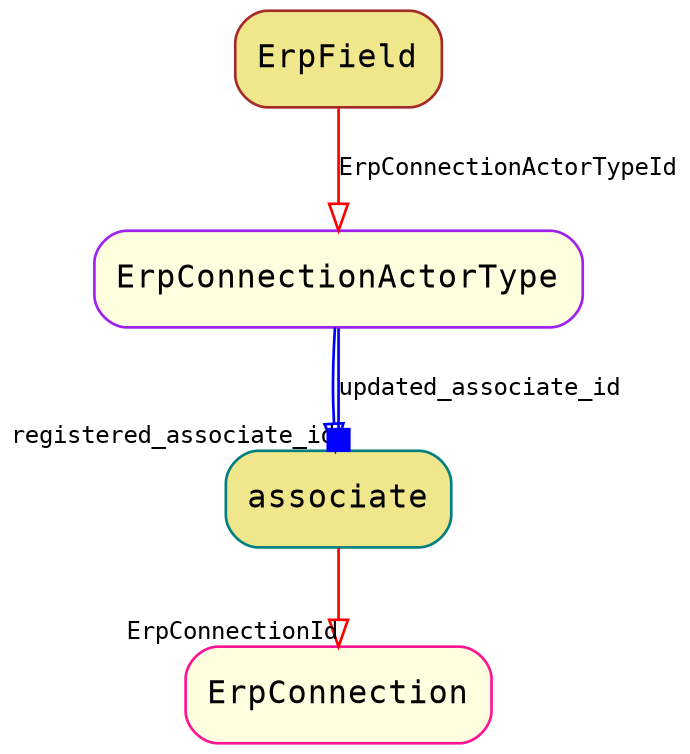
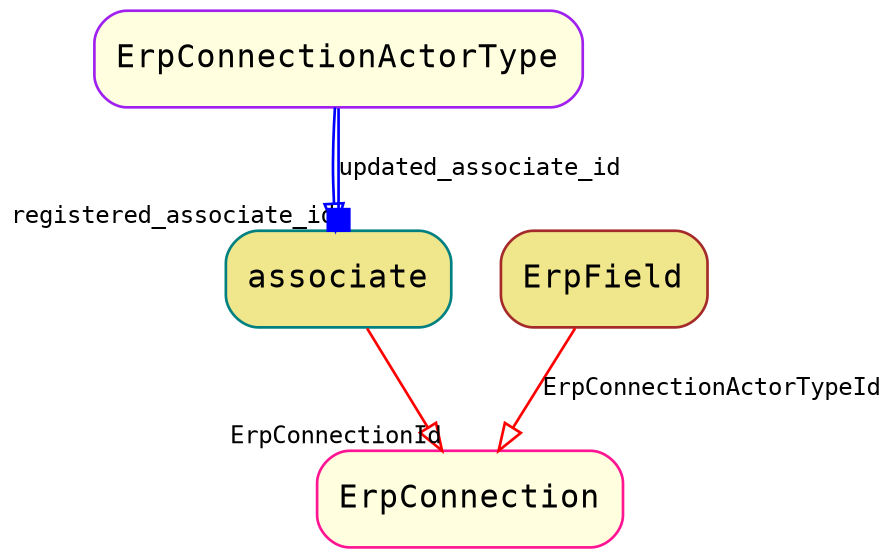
edge "ErpField" -> "ErpConnectionActorType": now "ErpField" -> "ErpConnection"
